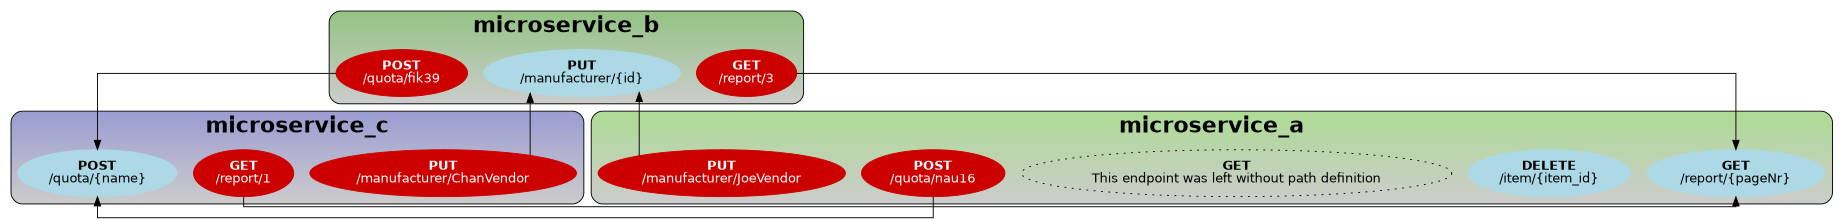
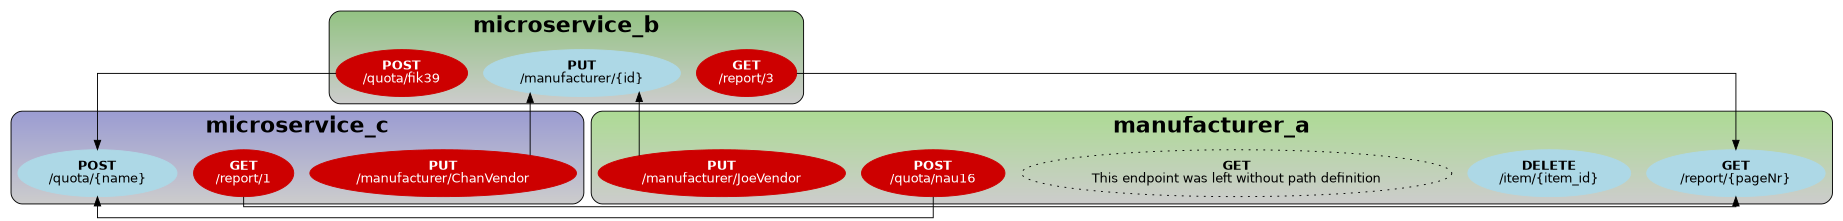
cluster "microservice_a": label "microservice_a" -> "manufacturer_a"
